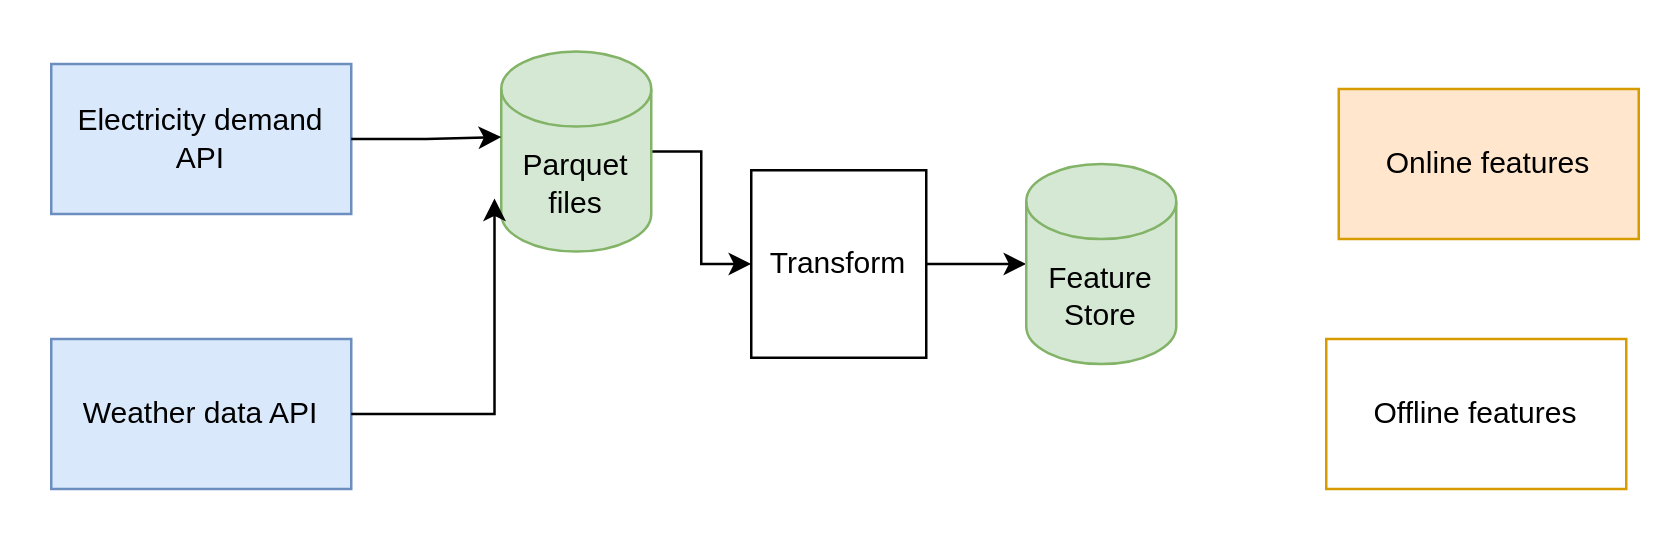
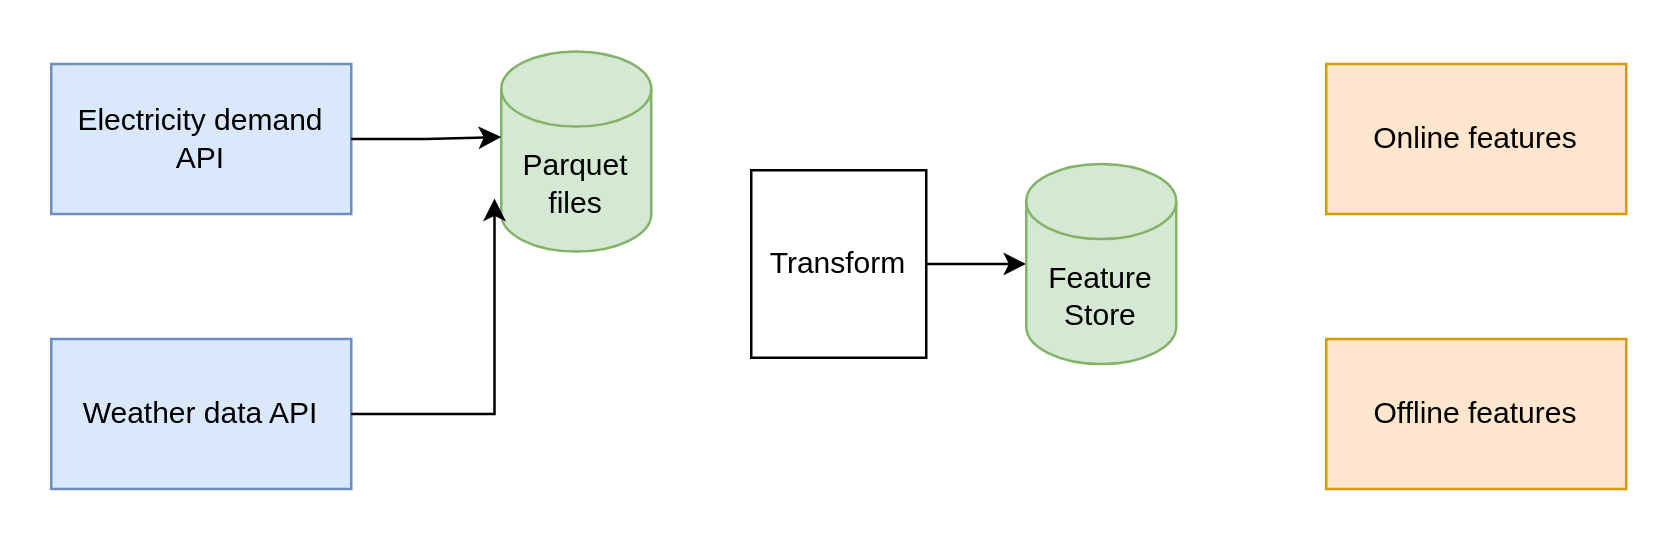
node "Online features": moved (1489, 164) -> (1476, 139)
edge "Parquet files" -> "Transform": removed
node "Offline features": fillcolor #ffffff -> #ffe6cc
